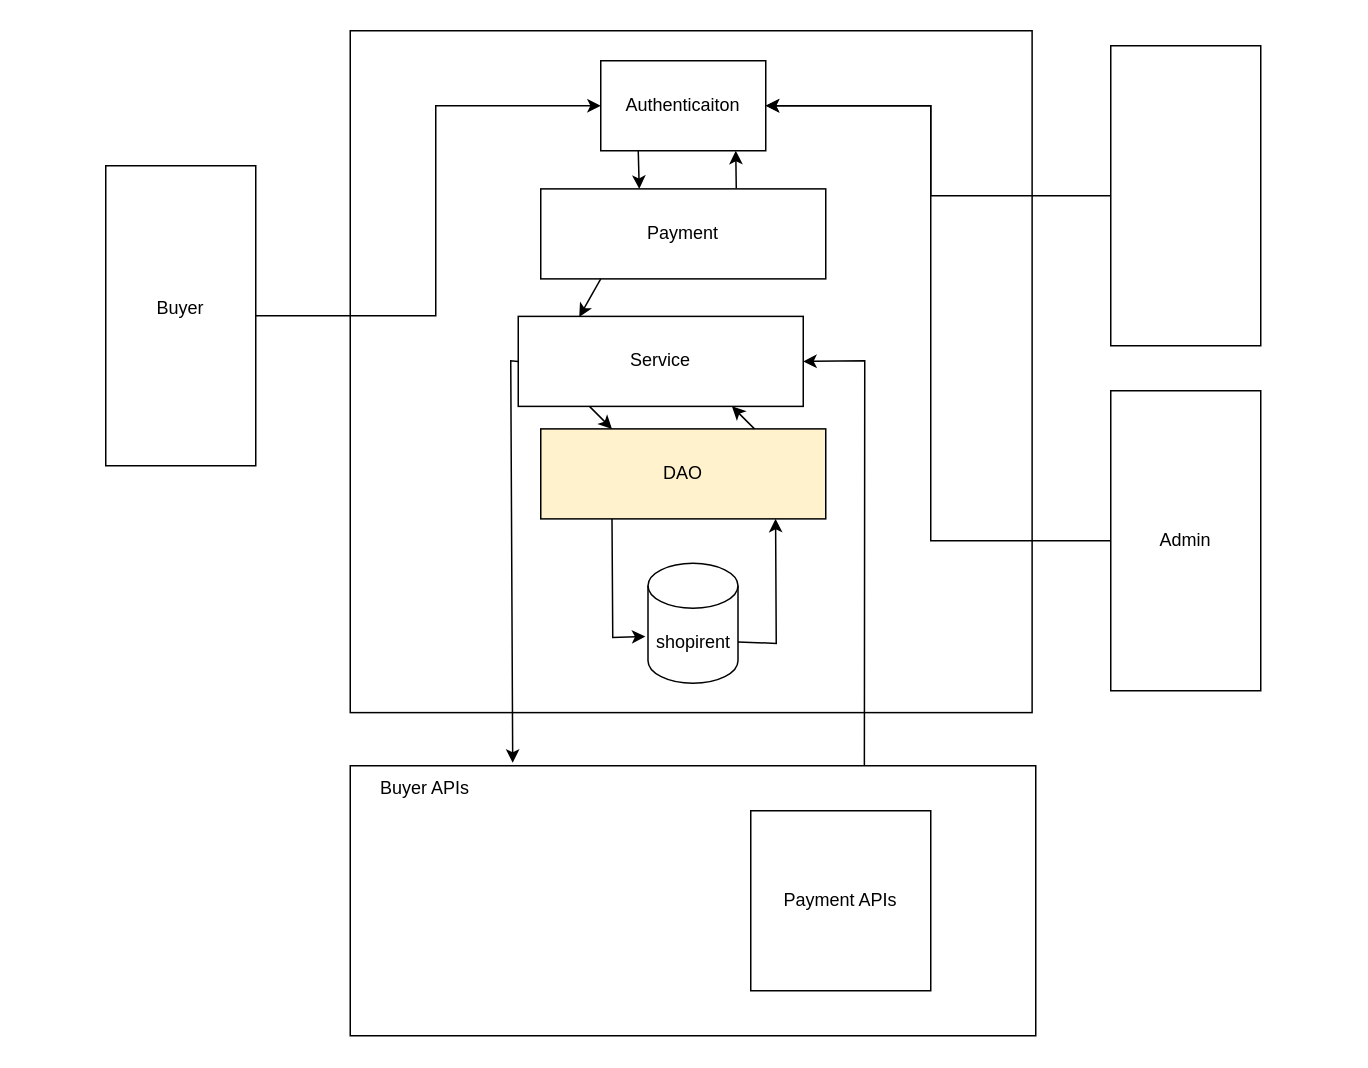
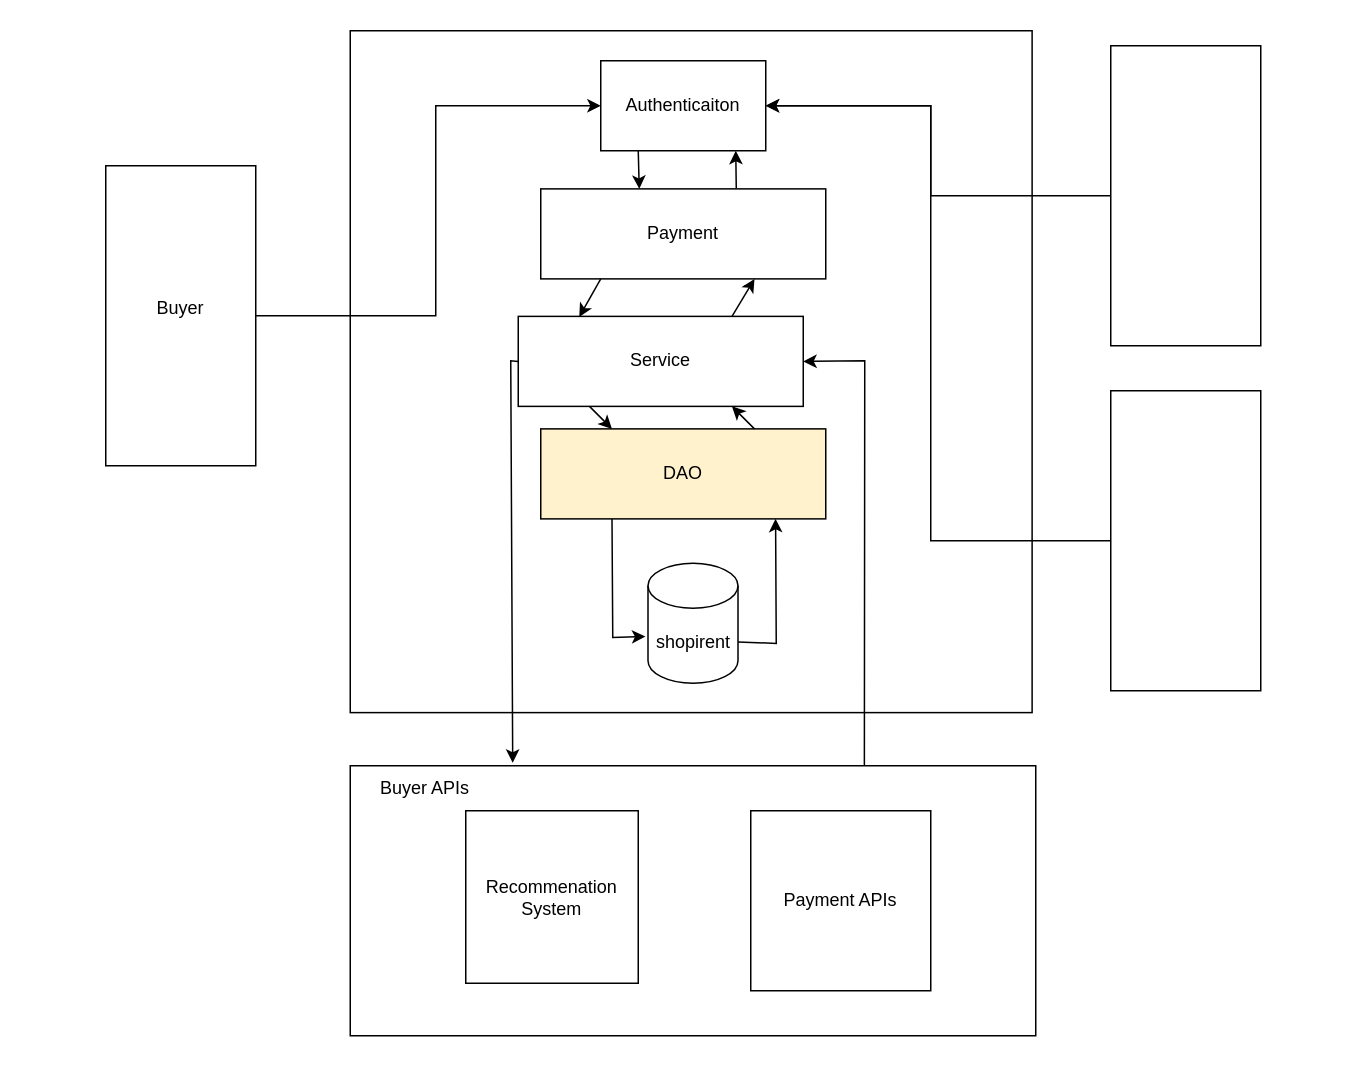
edge "Service" -> "Payment": added
node "Admin": removed
node "Recommenation System": added
